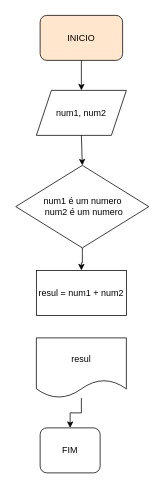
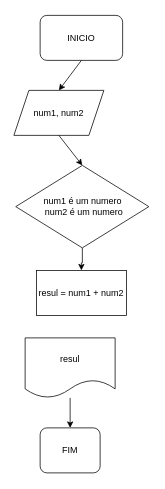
node "INICIO": fillcolor #ffe6cc -> #ffffff
node "num1, num2": moved (81, 113) -> (59, 113)
node "resul": moved (81, 368) -> (70, 368)
